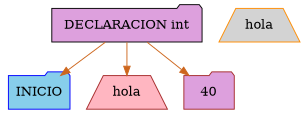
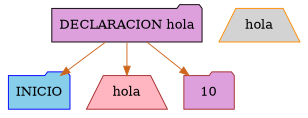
node "DECLARACION int": label "DECLARACION int" -> "DECLARACION hola"
node "40": label "40" -> "10"
